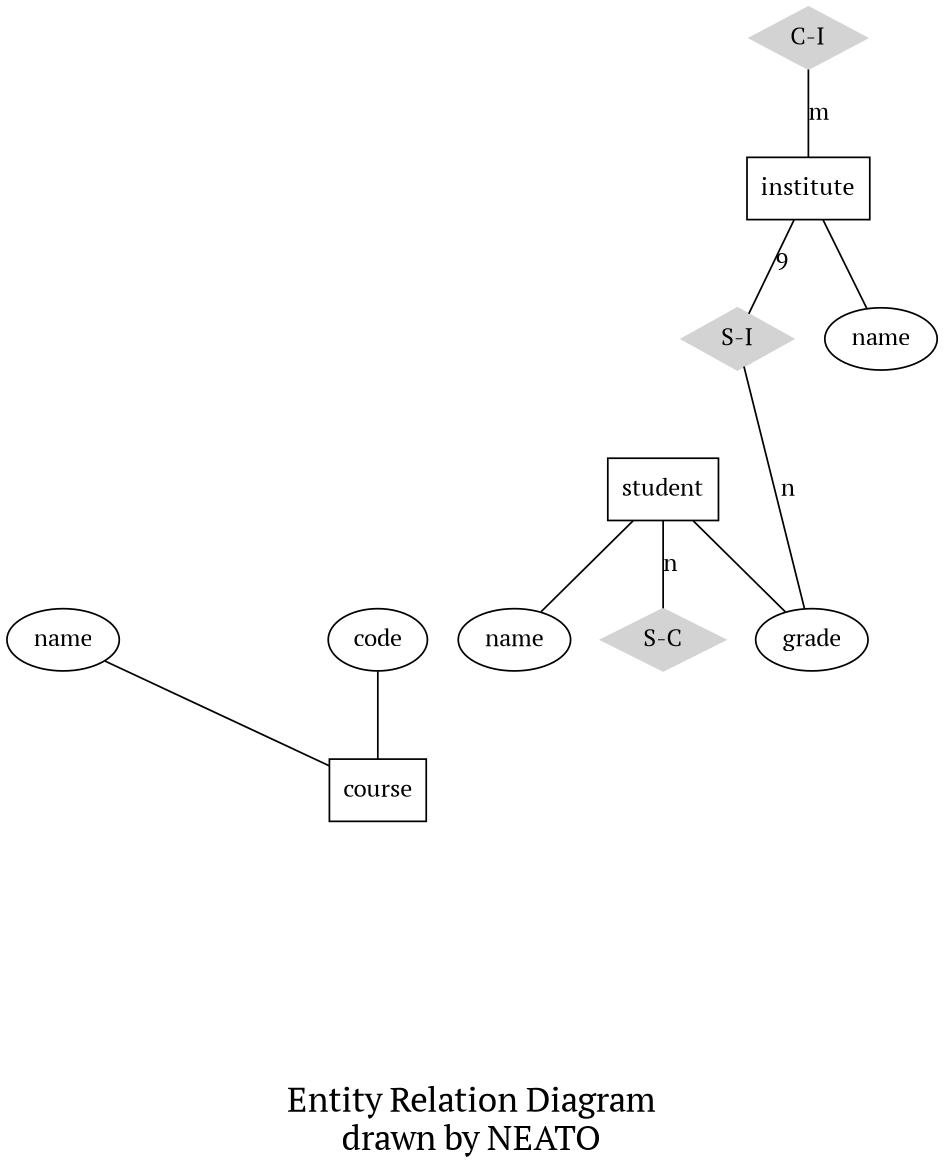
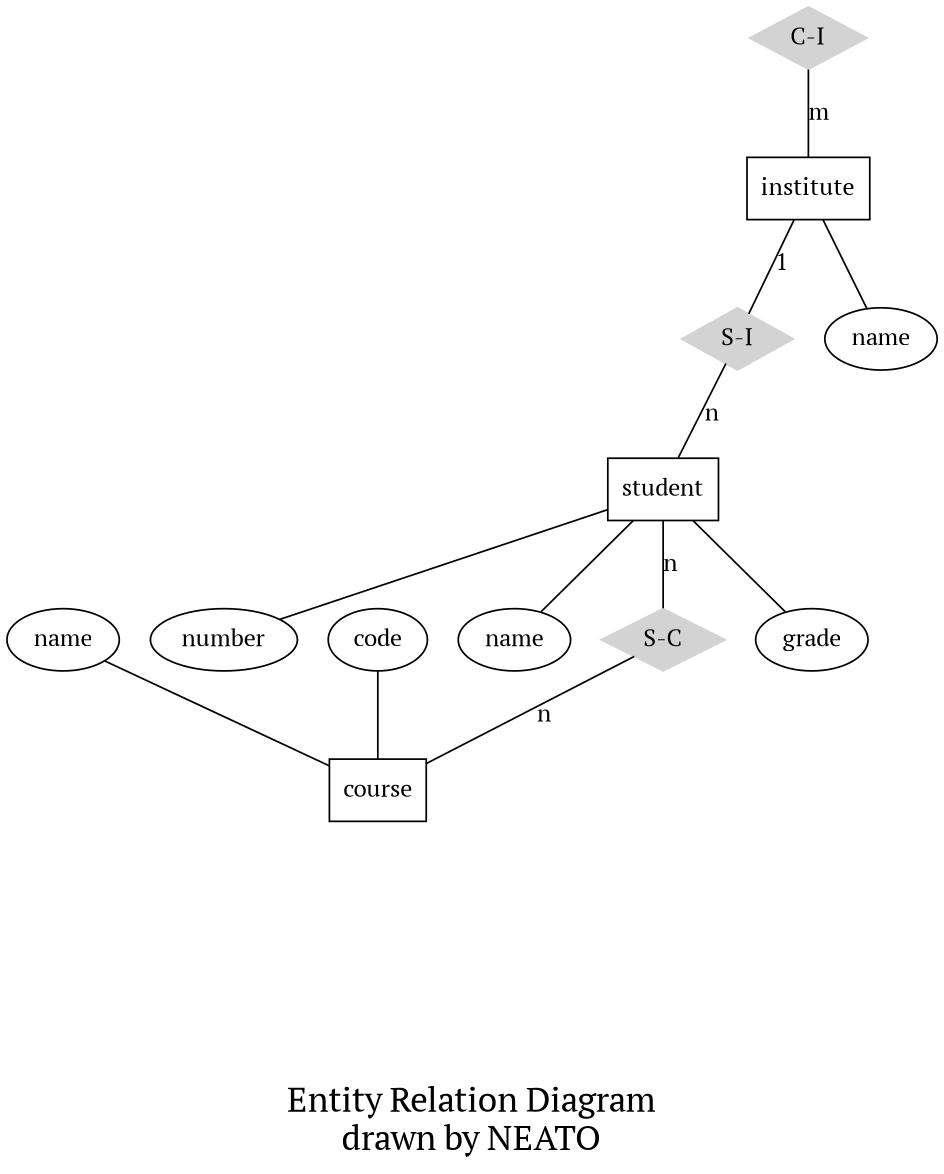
edge "institute" -- "S-I": label "9" -> "1"
edge "S-I" -- "grade": now "S-I" -- "student"
node "number": added
edge "S-C" -- "course": added, label "n"
